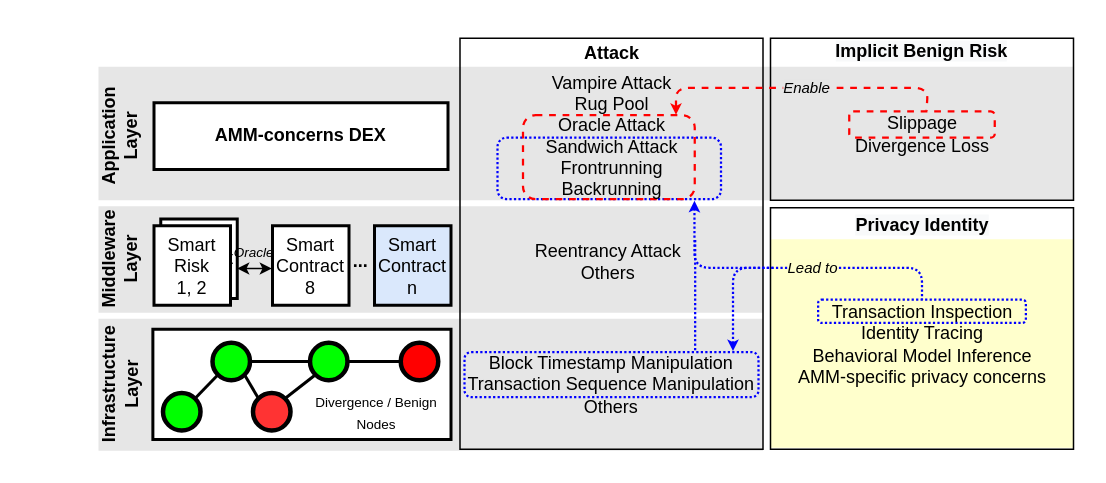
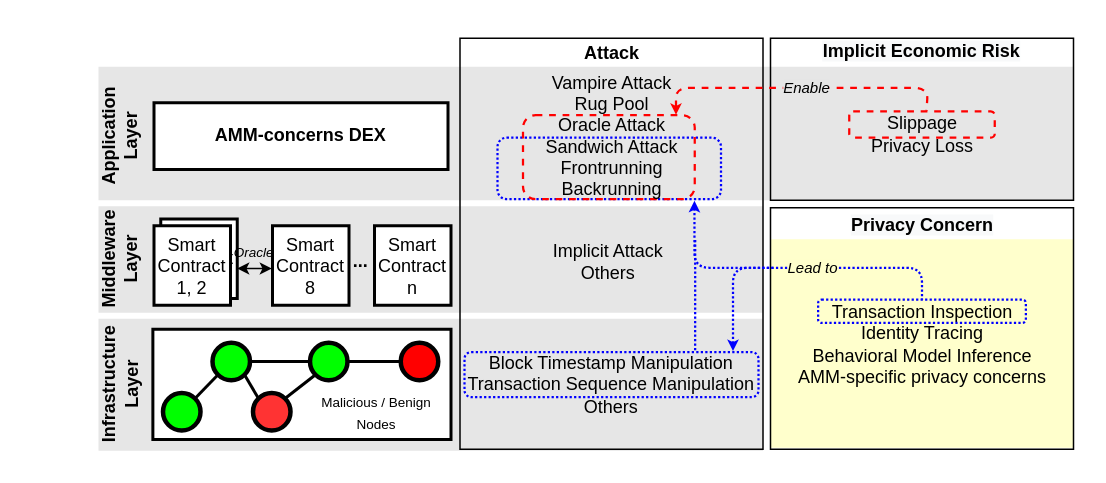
node "Implicit Benign Risk": label "Implicit Benign Risk" -> "Implicit Economic Risk"
node "Slippage Divergence Loss": label "Slippage Divergence Loss" -> "Slippage Privacy Loss"
node "Privacy Identity": label "Privacy Identity" -> "Privacy Concern"
node "Reentrancy Attack Others": label "Reentrancy Attack Others" -> "Implicit Attack Others"
node "Smart Risk 1, 2": label "Smart Risk 1, 2" -> "Smart Contract 1, 2"
node "Smart Contract n": fillcolor #dae8fc -> #ffffff
node "Divergence / Benign Nodes": label "Divergence / Benign Nodes" -> "Malicious / Benign Nodes"
